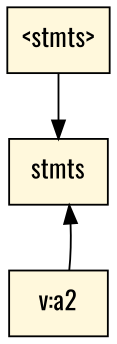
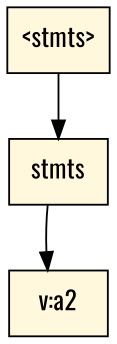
edge "v:a2" -> "stmts": reversed
